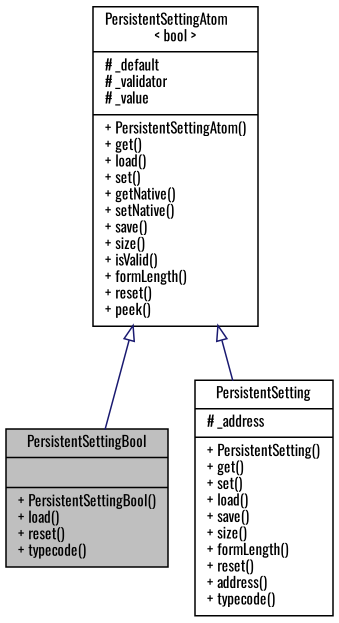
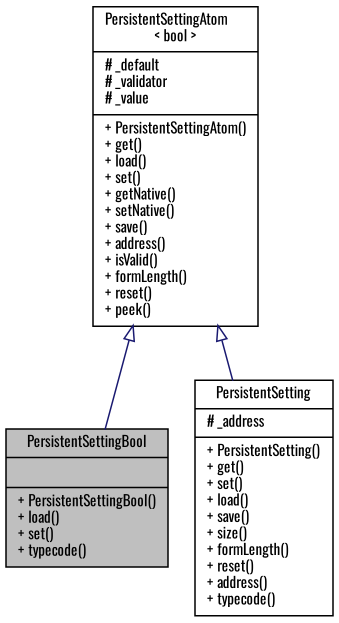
node "PersistentSettingAtom": text "+ size()" -> "+ address()"
node "PersistentSettingBool": text "+ reset()" -> "+ set()"
